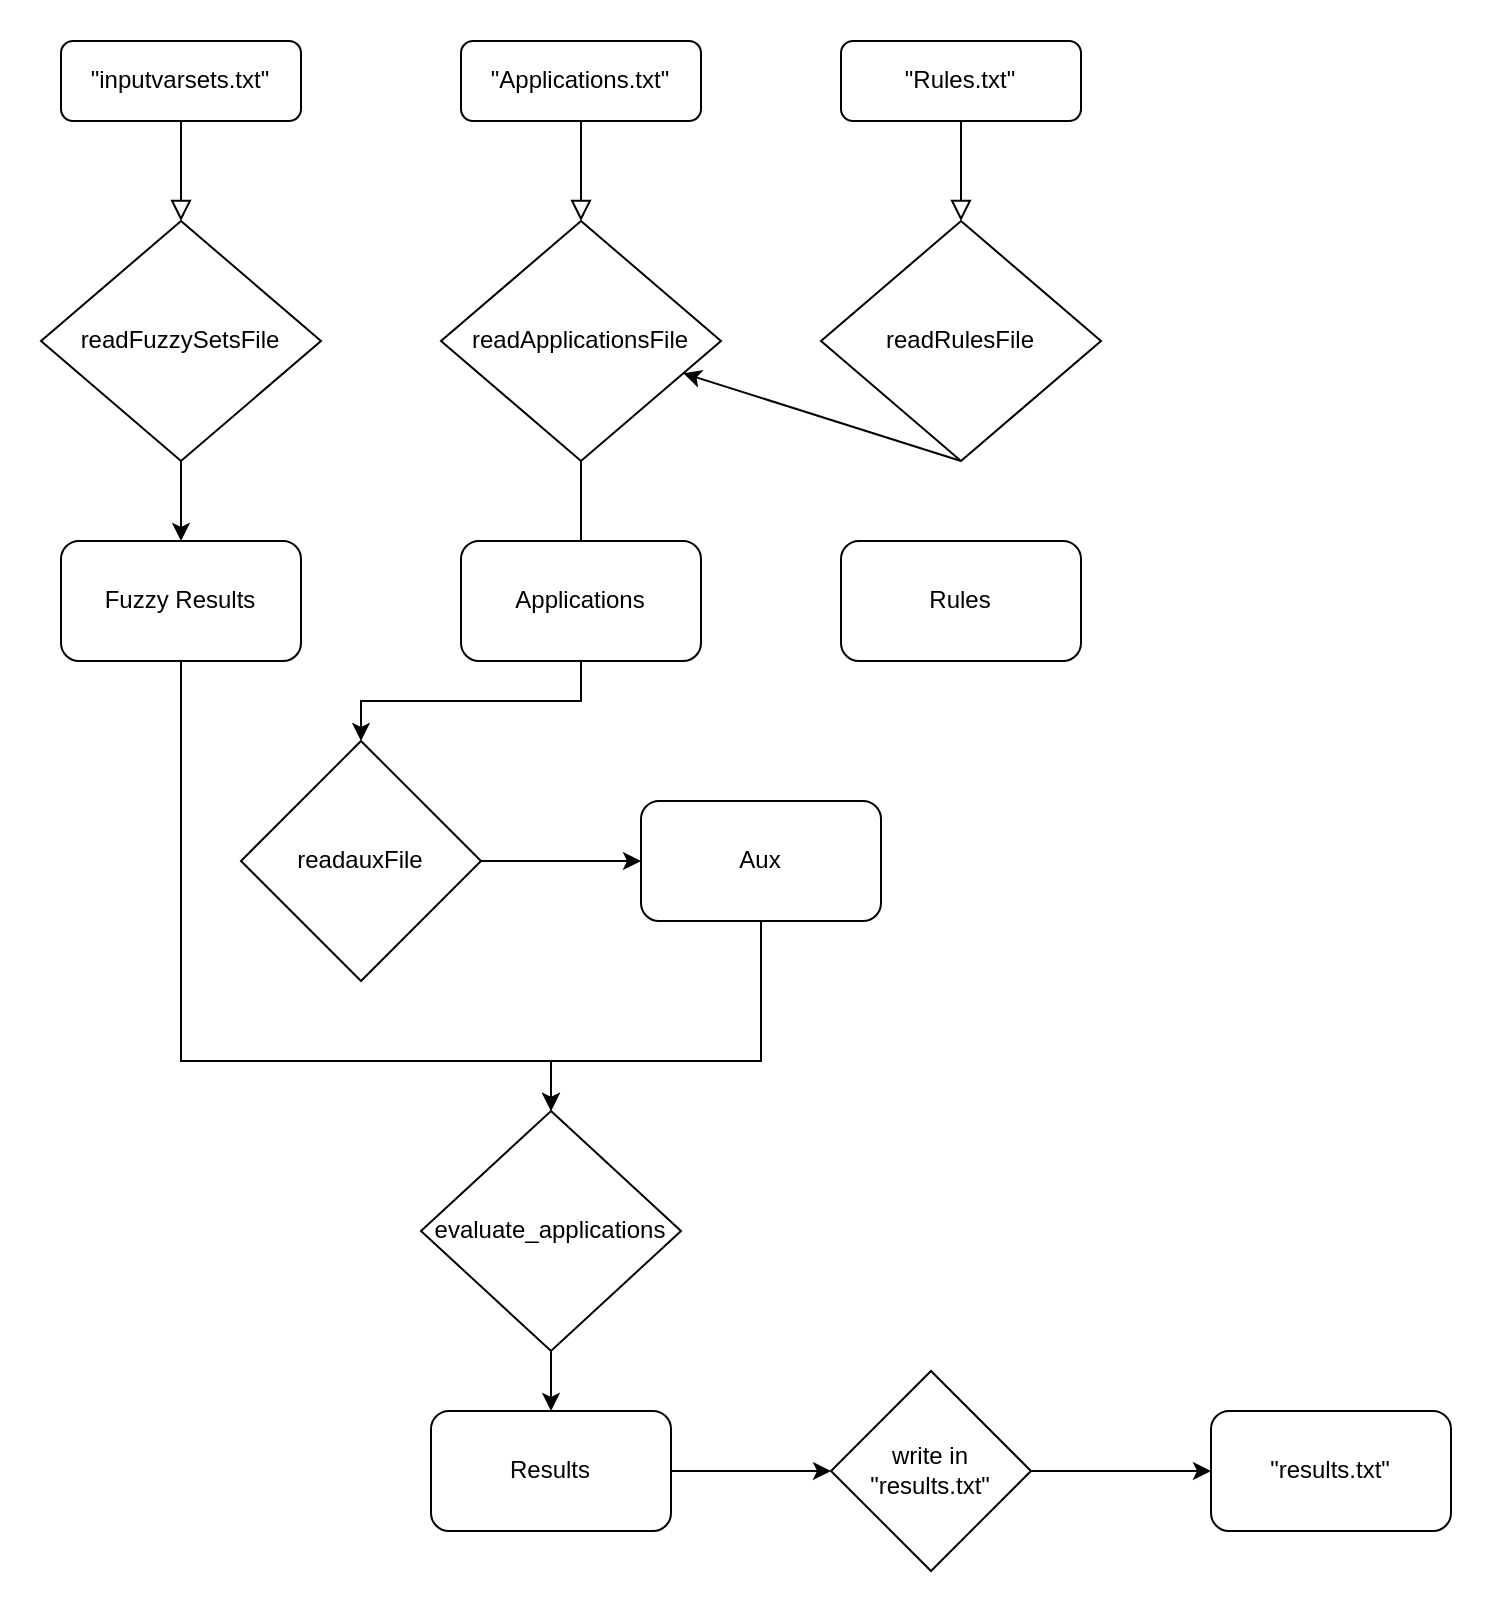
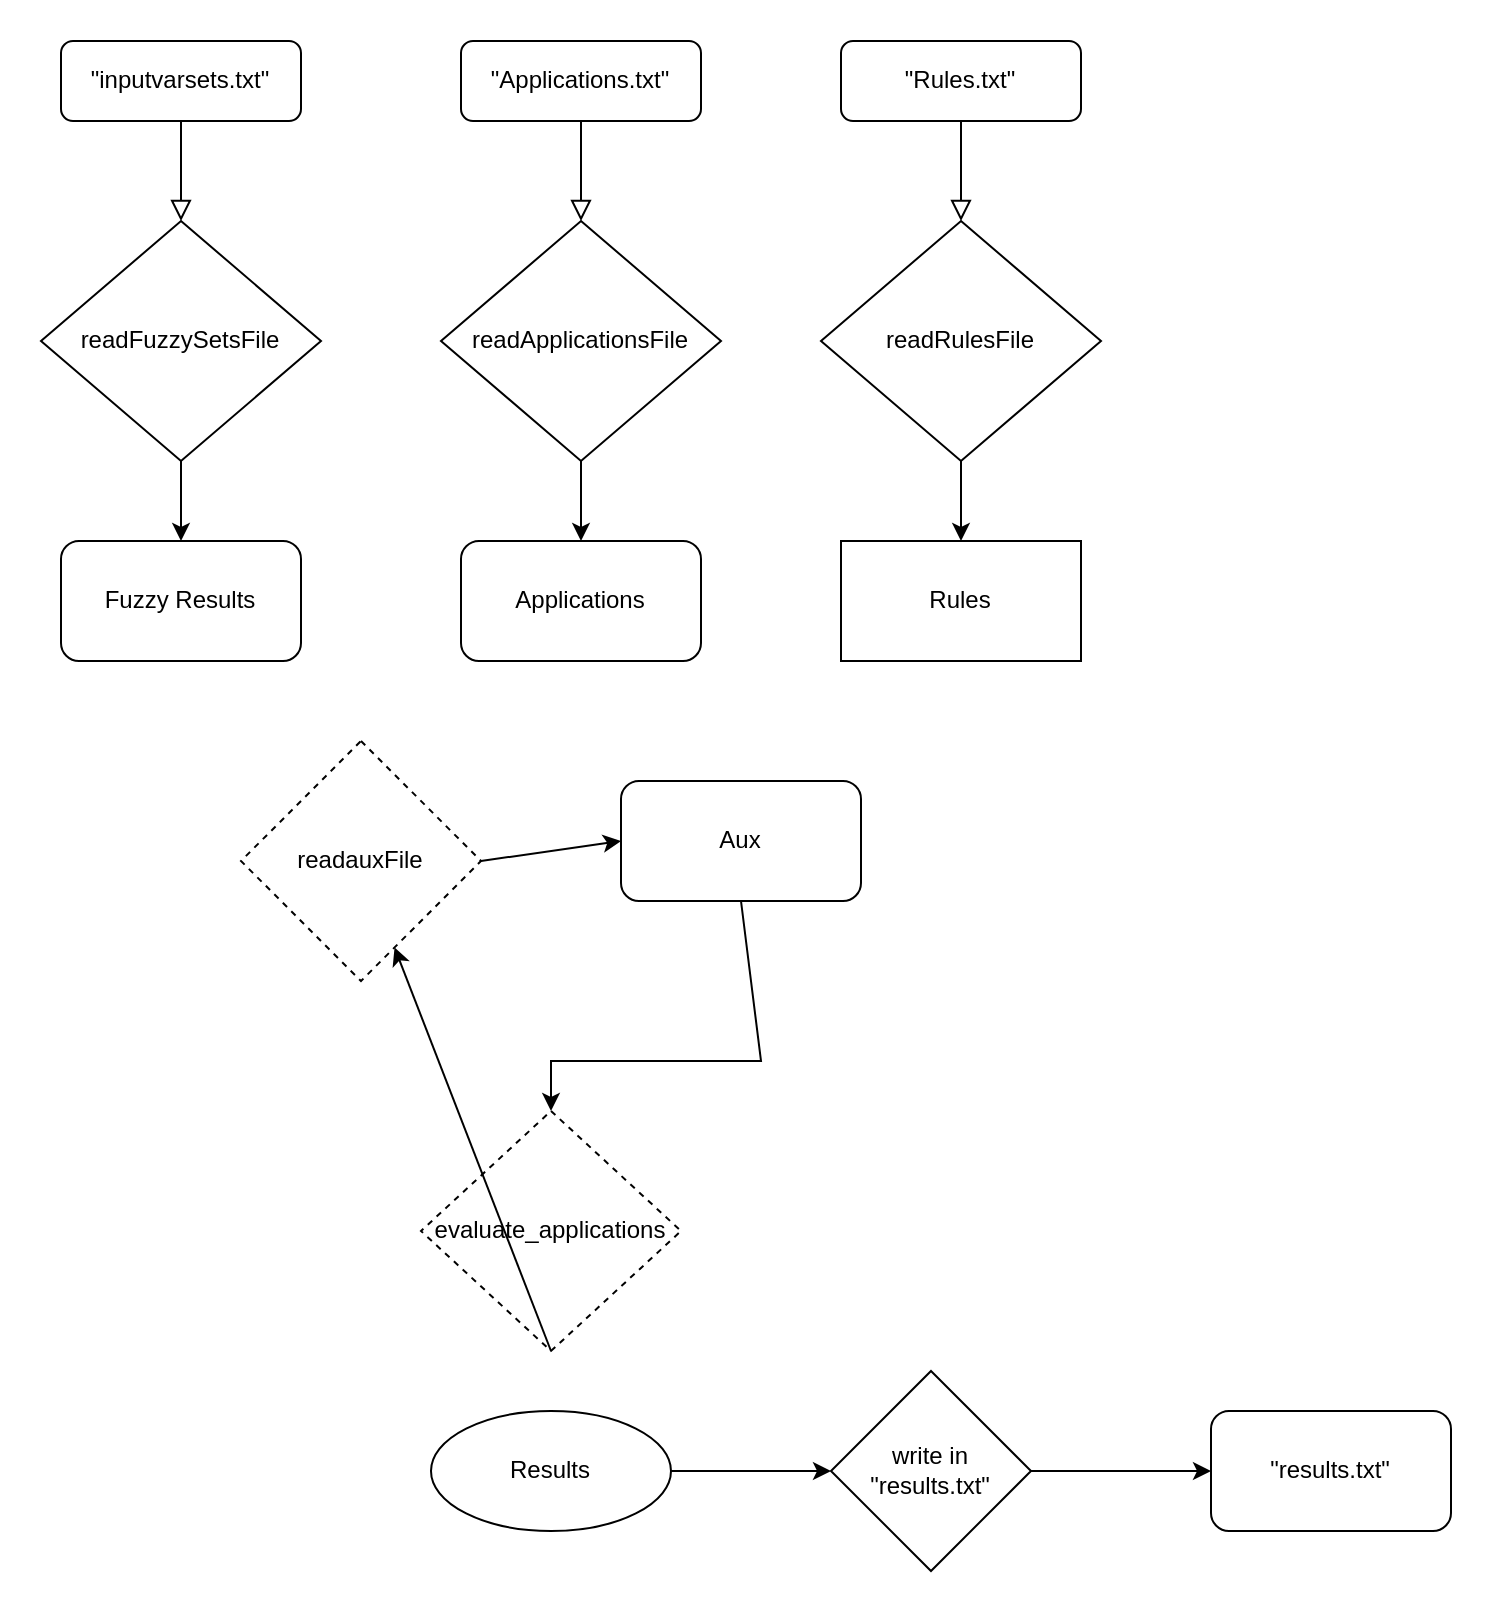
edge "readRulesFile" -> "readApplicationsFile": now "readRulesFile" -> "Rules"
edge "readApplicationsFile" -- "Applications": arrowhead none -> classic
node "Rules": shape rounded rectangle -> rectangle
edge "Applications" -> "readauxFile": removed
node "readauxFile": style solid -> dashed
node "Aux": moved (761, 861) -> (741, 841)
edge "Fuzzy Results" -> "evaluate_applications": removed
node "evaluate_applications": style solid -> dashed
edge "evaluate_applications" -> "Results": now "evaluate_applications" -> "readauxFile"
node "Results": shape rounded rectangle -> ellipse
